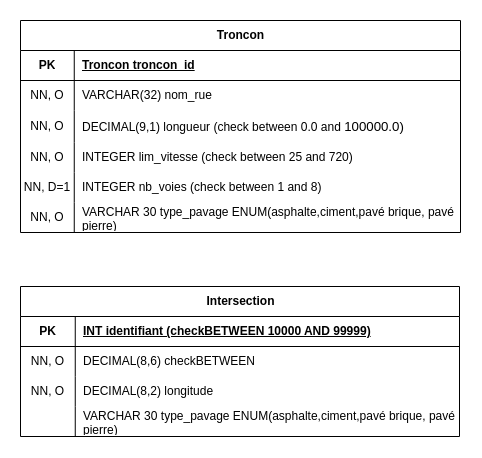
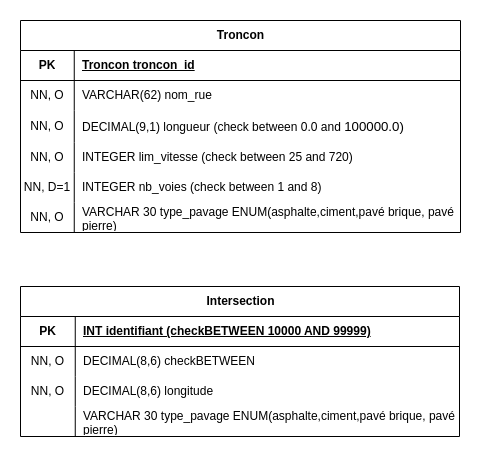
node "VARCHAR(32) nom_rue": label "VARCHAR(32) nom_rue" -> "VARCHAR(62) nom_rue"
node "DECIMAL(8,2) longitude": label "DECIMAL(8,2) longitude" -> "DECIMAL(8,6) longitude"
